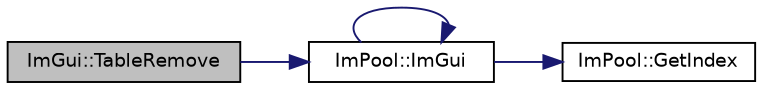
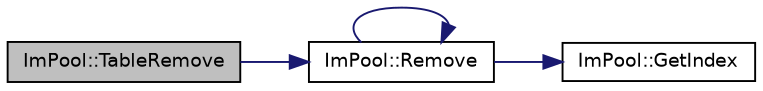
node "ImGui::TableRemove": label "ImGui::TableRemove" -> "ImPool::TableRemove"
node "ImPool::ImGui": label "ImPool::ImGui" -> "ImPool::Remove"
